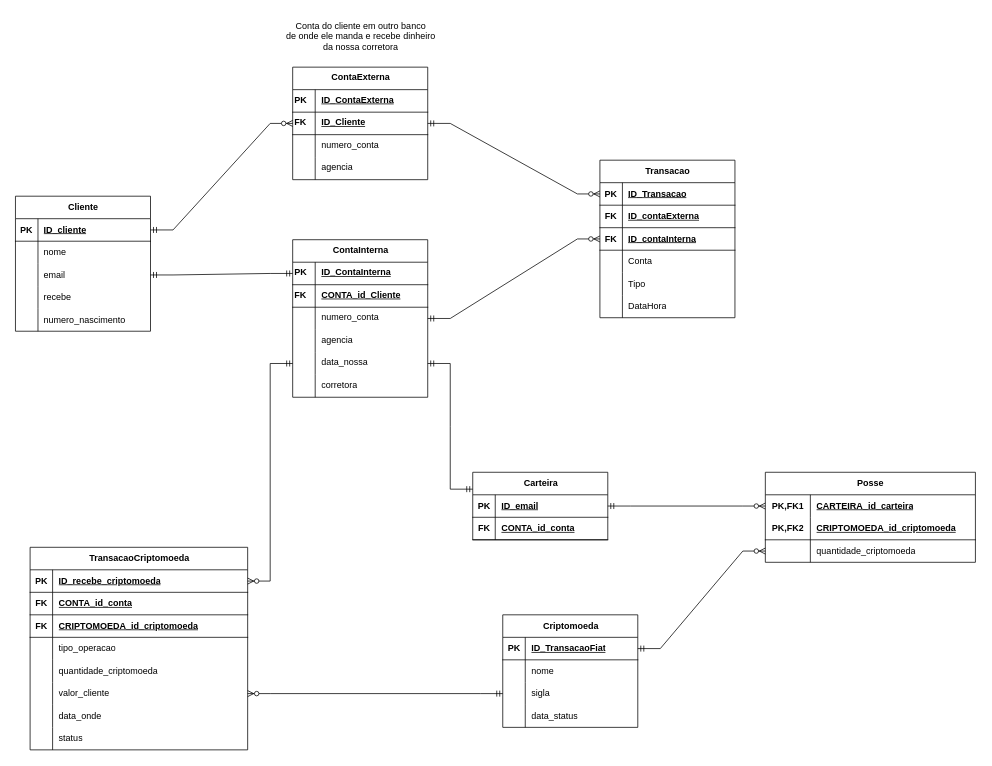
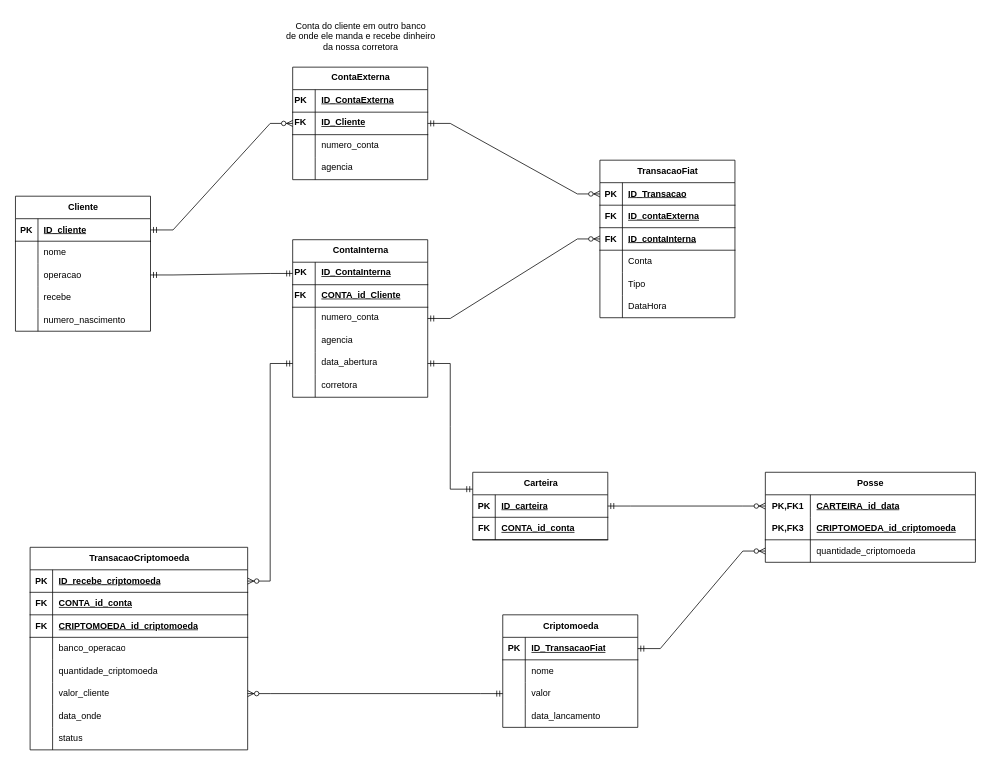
node "Transacao": label "Transacao" -> "TransacaoFiat"
node "email": label "email" -> "operacao"
node "data_nossa": label "data_nossa" -> "data_abertura"
node "ID_email": label "ID_email" -> "ID_carteira"
node "CARTEIRA_id_carteira": label "CARTEIRA_id_carteira" -> "CARTEIRA_id_data"
node "PK,FK2": label "PK,FK2" -> "PK,FK3"
node "tipo_operacao": label "tipo_operacao" -> "banco_operacao"
node "sigla": label "sigla" -> "valor"
node "data_status": label "data_status" -> "data_lancamento"
